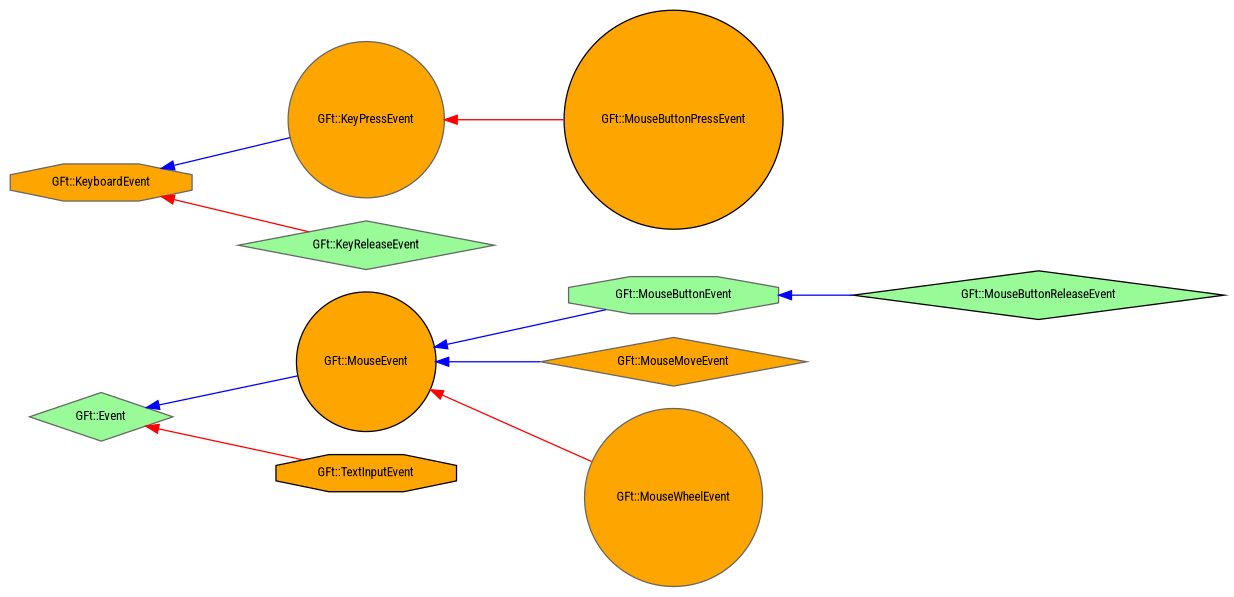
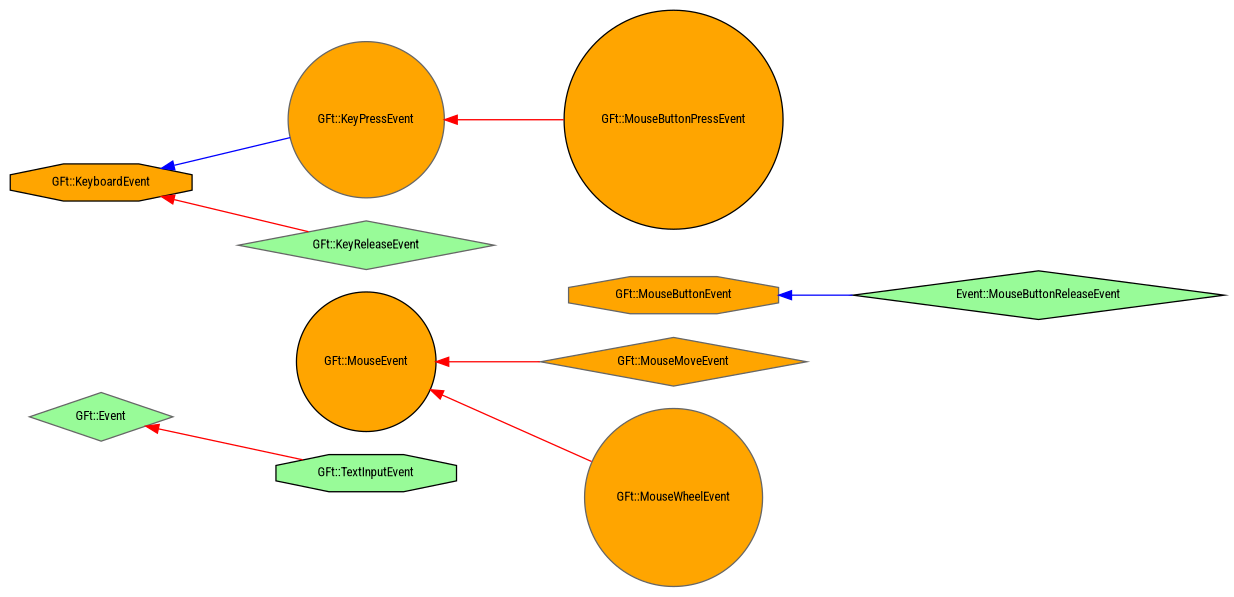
node "GFt::KeyboardEvent": color gray40 -> black
node "GFt::MouseButtonEvent": fillcolor palegreen -> orange
node "GFt::MouseButtonReleaseEvent": label "GFt::MouseButtonReleaseEvent" -> "Event::MouseButtonReleaseEvent"
edge "GFt::MouseButtonEvent" -> "GFt::MouseEvent": removed
edge "GFt::MouseMoveEvent" -> "GFt::MouseEvent": color blue -> red
edge "GFt::MouseEvent" -> "GFt::Event": removed
node "GFt::TextInputEvent": fillcolor orange -> palegreen
